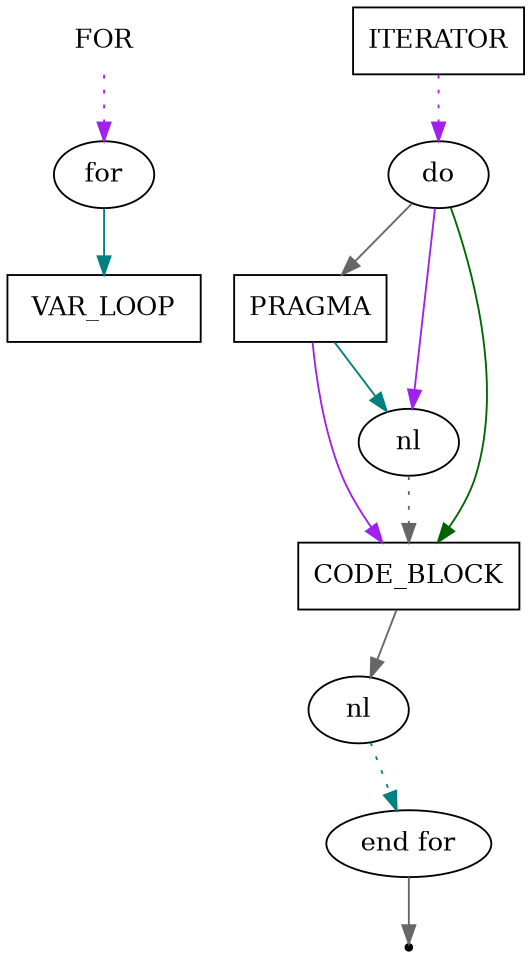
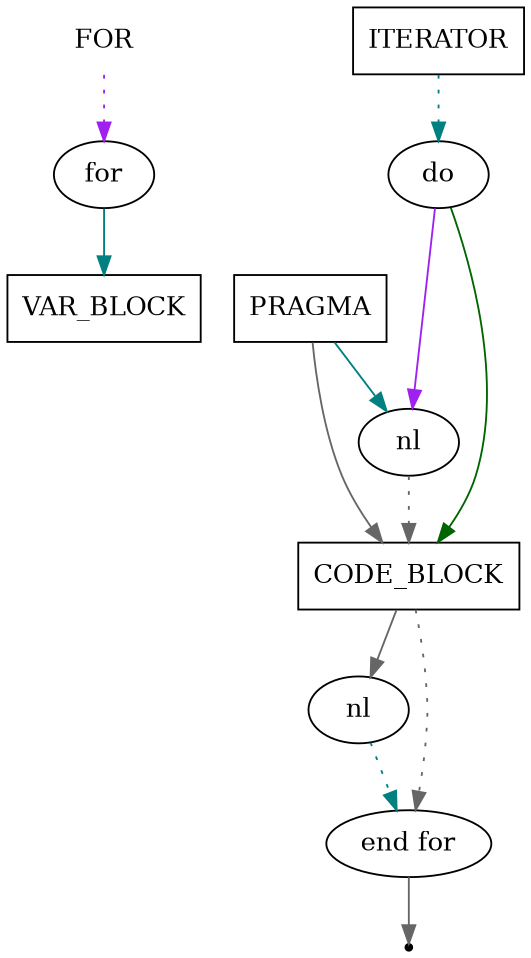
edge "ITERATOR" -> "do": color purple -> teal
edge "do" -> "PRAGMA": removed
node "VAR_LOOP": label "VAR_LOOP" -> "VAR_BLOCK"
edge "PRAGMA" -> "CODE_BLOCK": color purple -> gray40
edge "CODE_BLOCK" -> "end for": added
